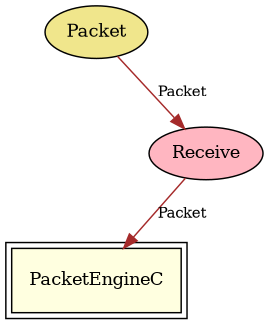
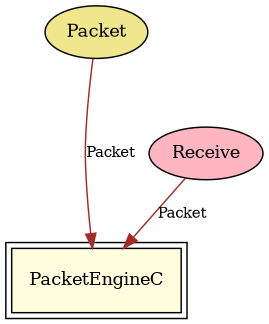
edge "Packet" -> "Receive": now "Packet" -> "PacketEngineC"
